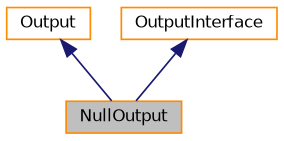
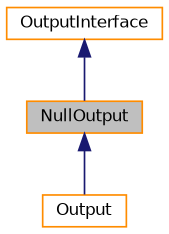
edge "NullOutput" -> "Output": reversed
